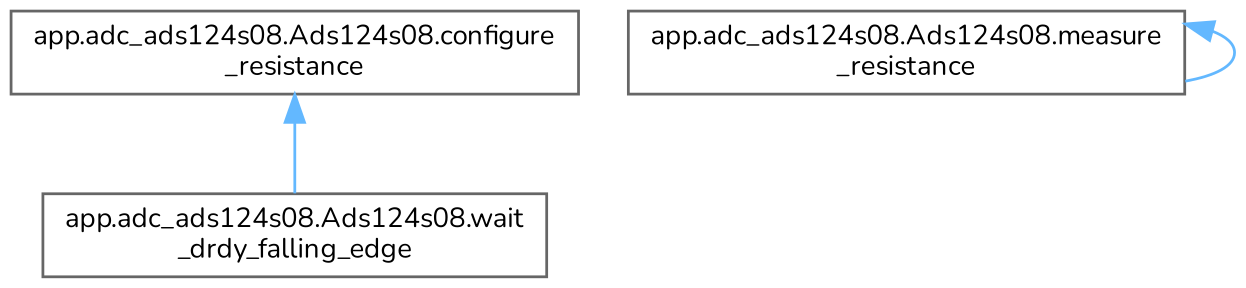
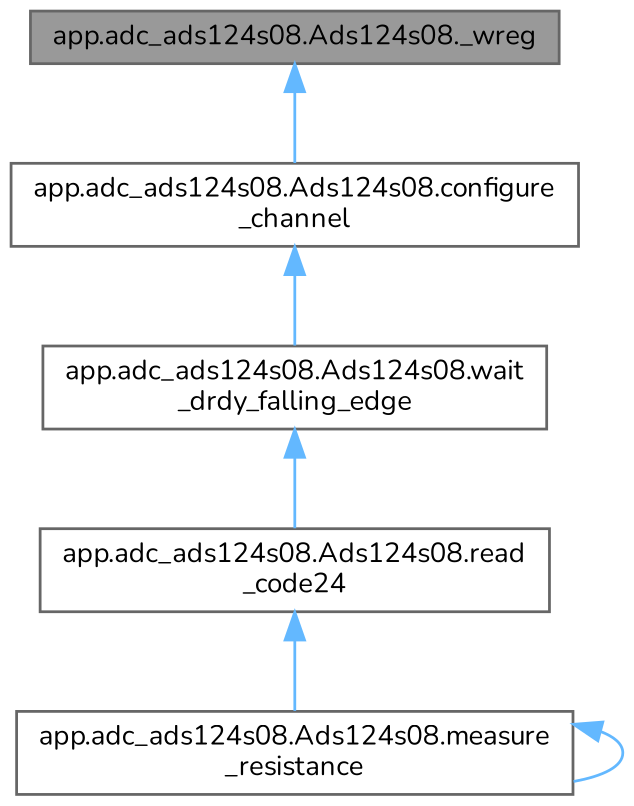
node "app.adc_ads124s08.Ads124s08._wreg": added
node "app.adc_ads124s08.Ads124s08.configure _resistance": label "app.adc_ads124s08.Ads124s08.configure _resistance" -> "app.adc_ads124s08.Ads124s08.configure _channel"
node "app.adc_ads124s08.Ads124s08.read _code24": added
